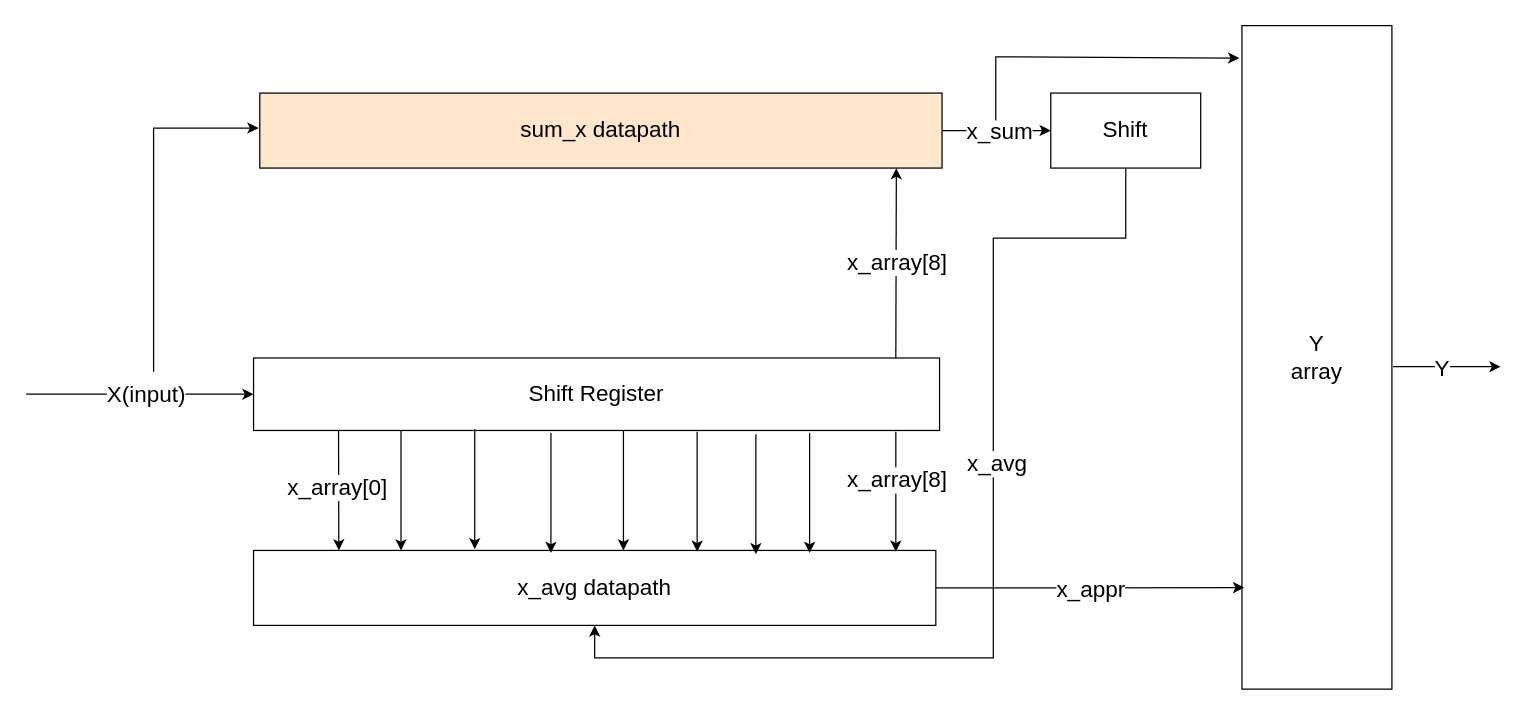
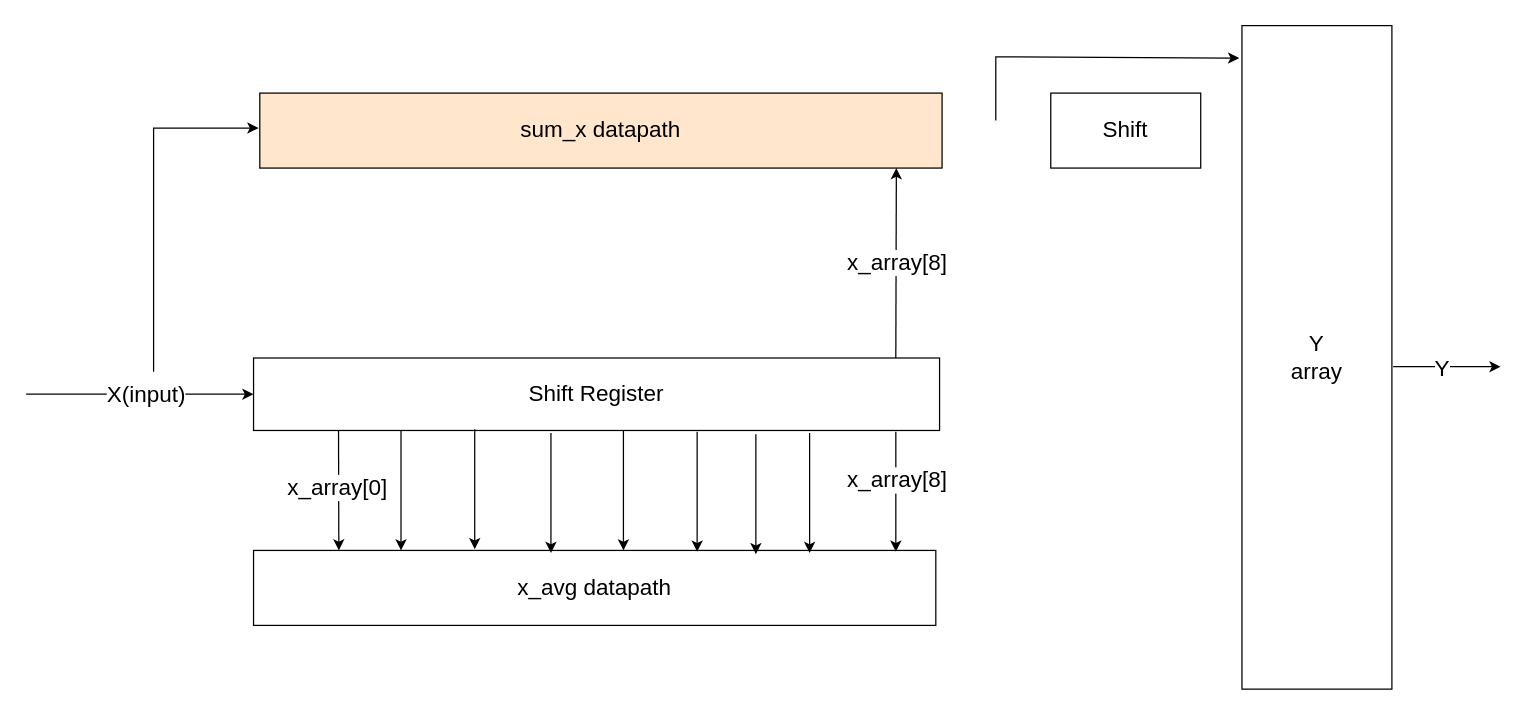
edge "sum_x datapath" -> "Shift": removed, label "x_sum"
edge "Shift" -> "x_avg datapath": removed, label "x_avg"
edge "x_avg datapath" -> "Y array": removed, label "x_appr"
